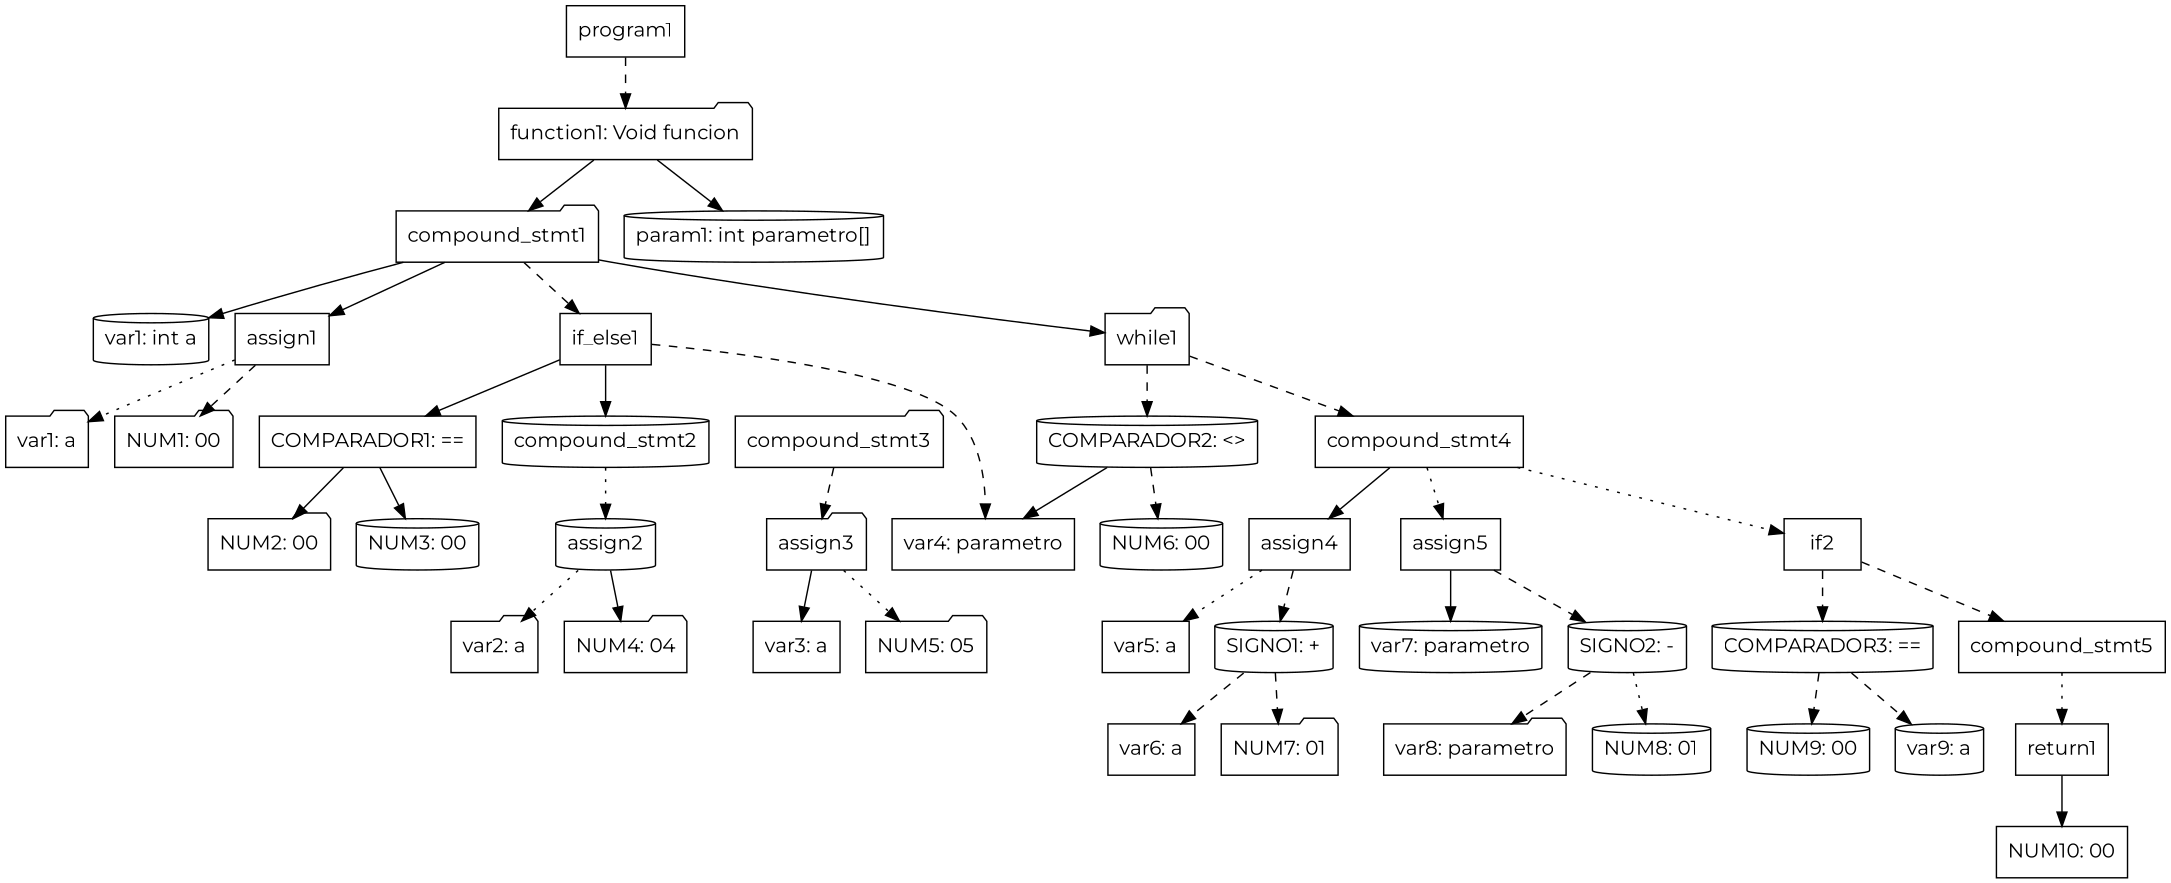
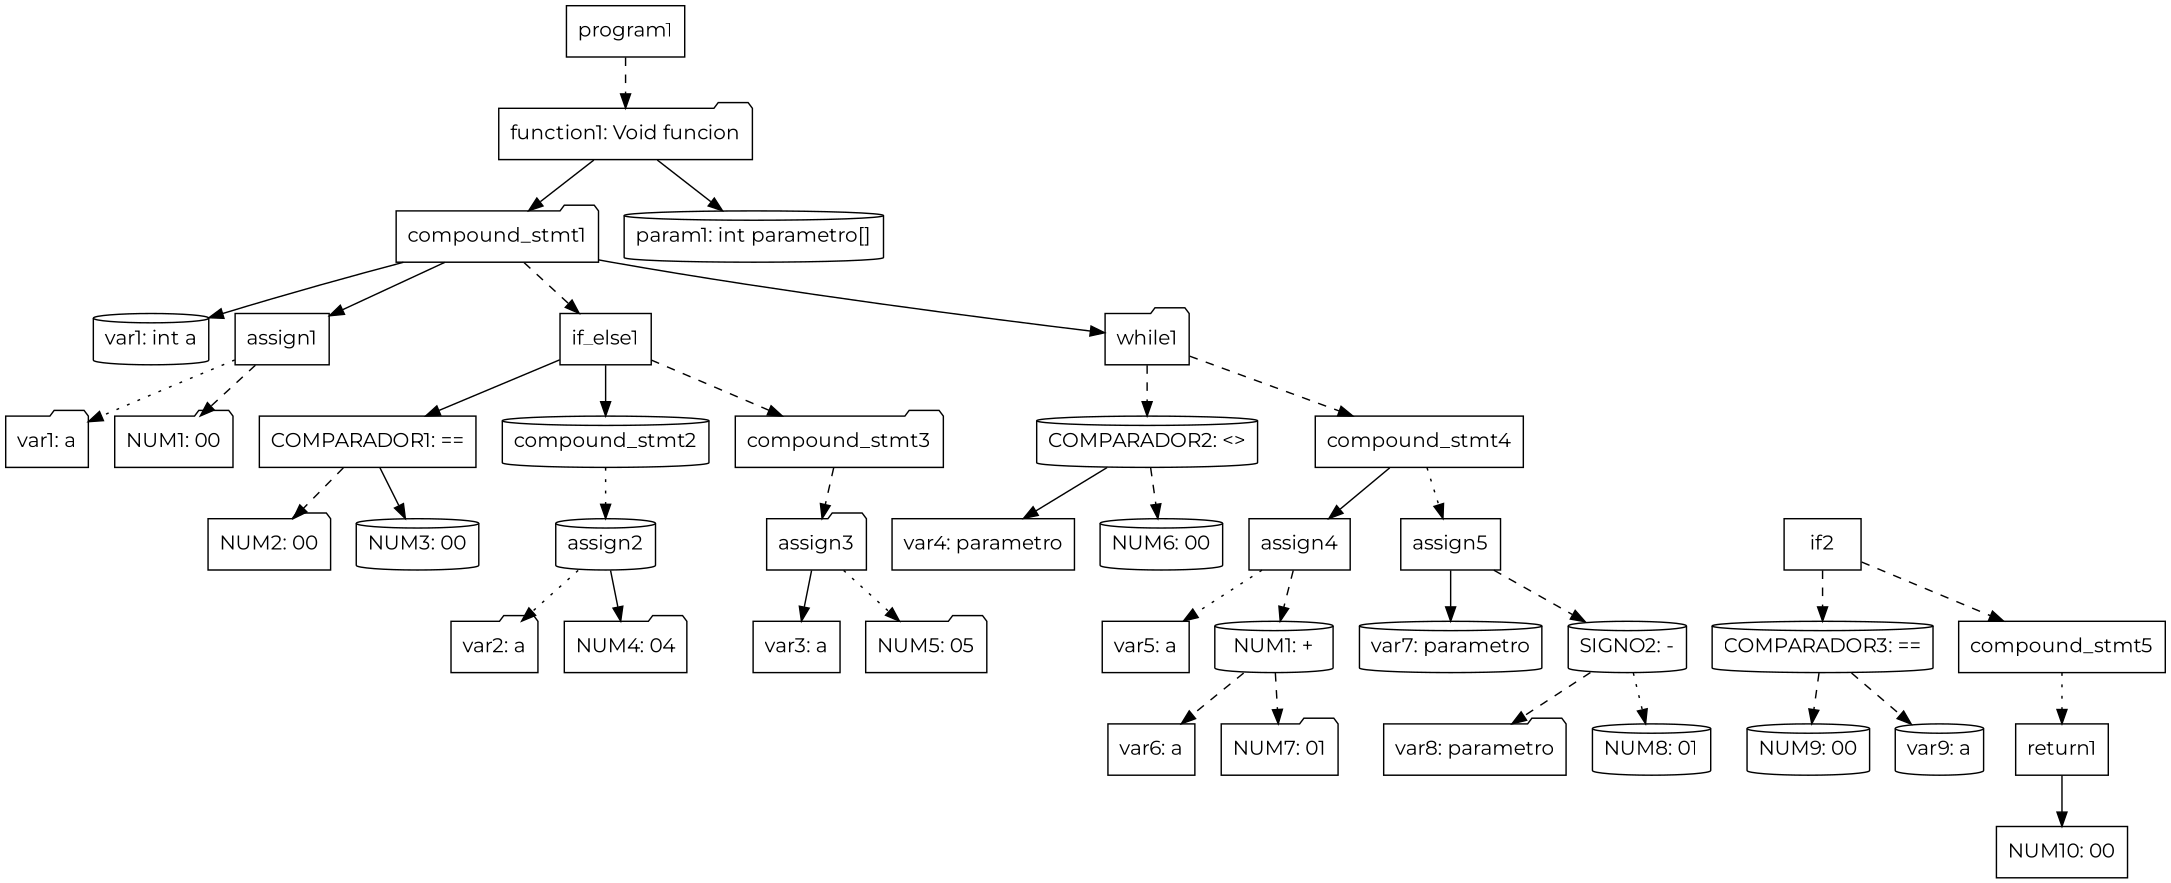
edge "if_else1" -> "var4: parametro": now "if_else1" -> "compound_stmt3"
edge "COMPARADOR1: ==" -> "NUM2: 00": style solid -> dashed
edge "compound_stmt4" -> "if2": removed
node "SIGNO1: +": label "SIGNO1: +" -> "NUM1: +"
